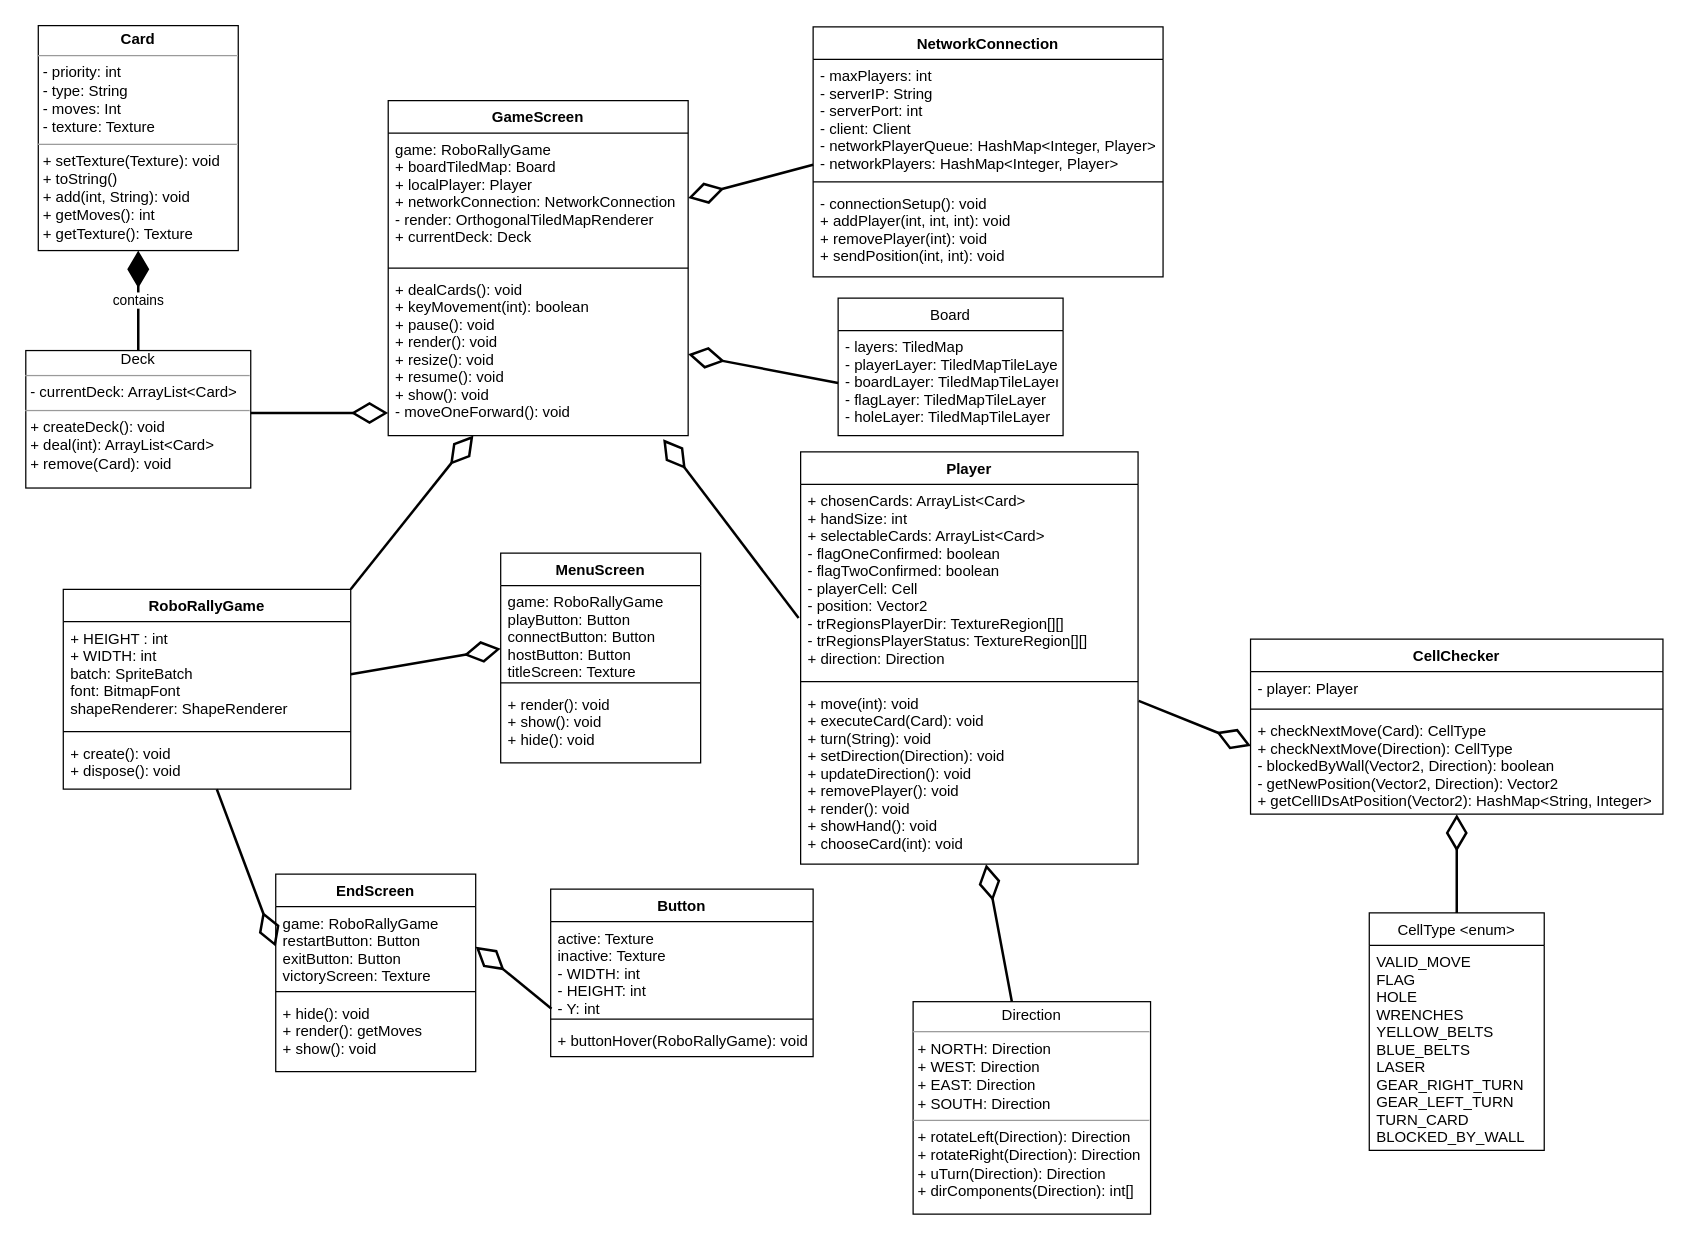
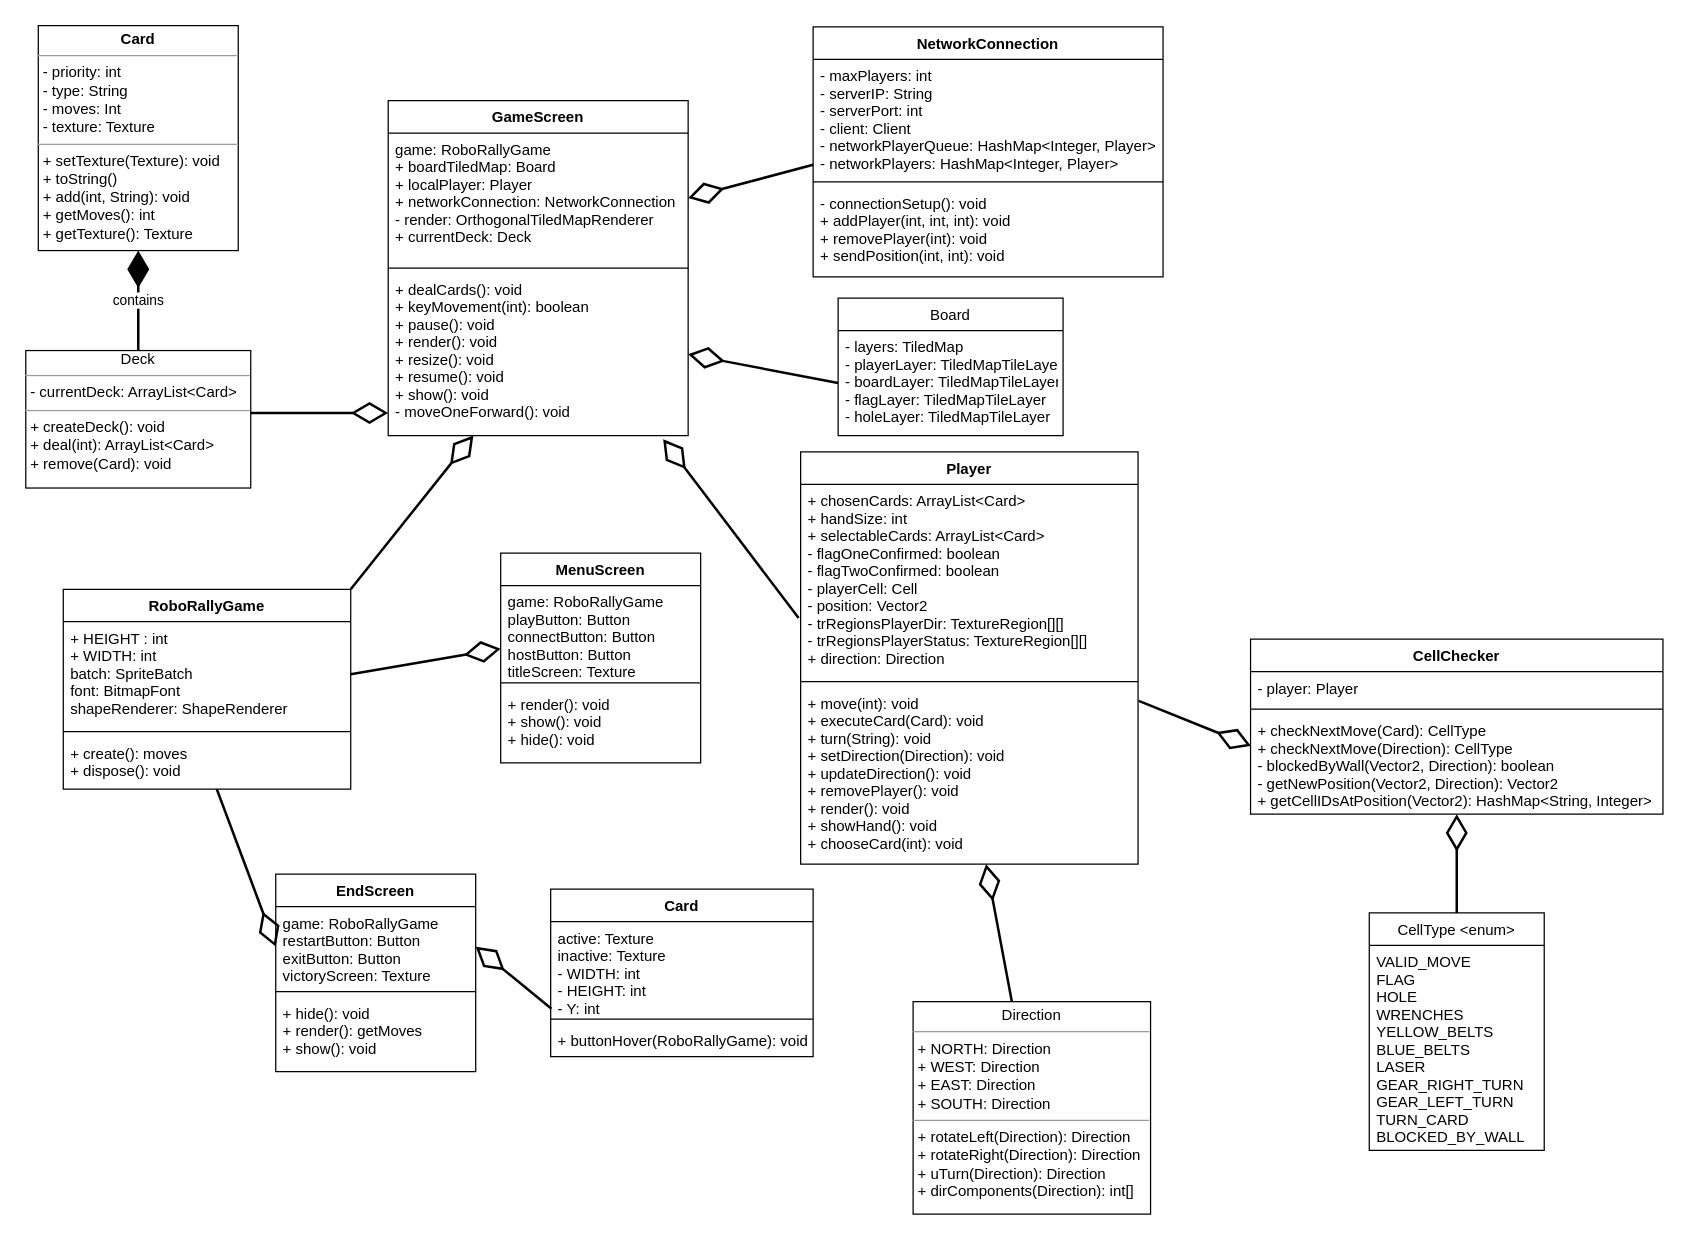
node "+ create(): void + dispose(): void": label "+ create(): void + dispose(): void" -> "+ create(): moves + dispose(): void"
node "Button": label "Button" -> "Card"
